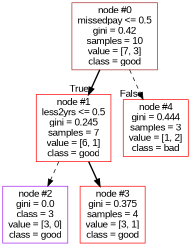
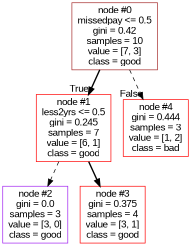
node "node #2 gini = 0.0 class = 3 value = [3, 0] class = good": label "node #2 gini = 0.0 class = 3 value = [3, 0] class = good" -> "node #2 gini = 0.0 samples = 3 value = [3, 0] class = good"
